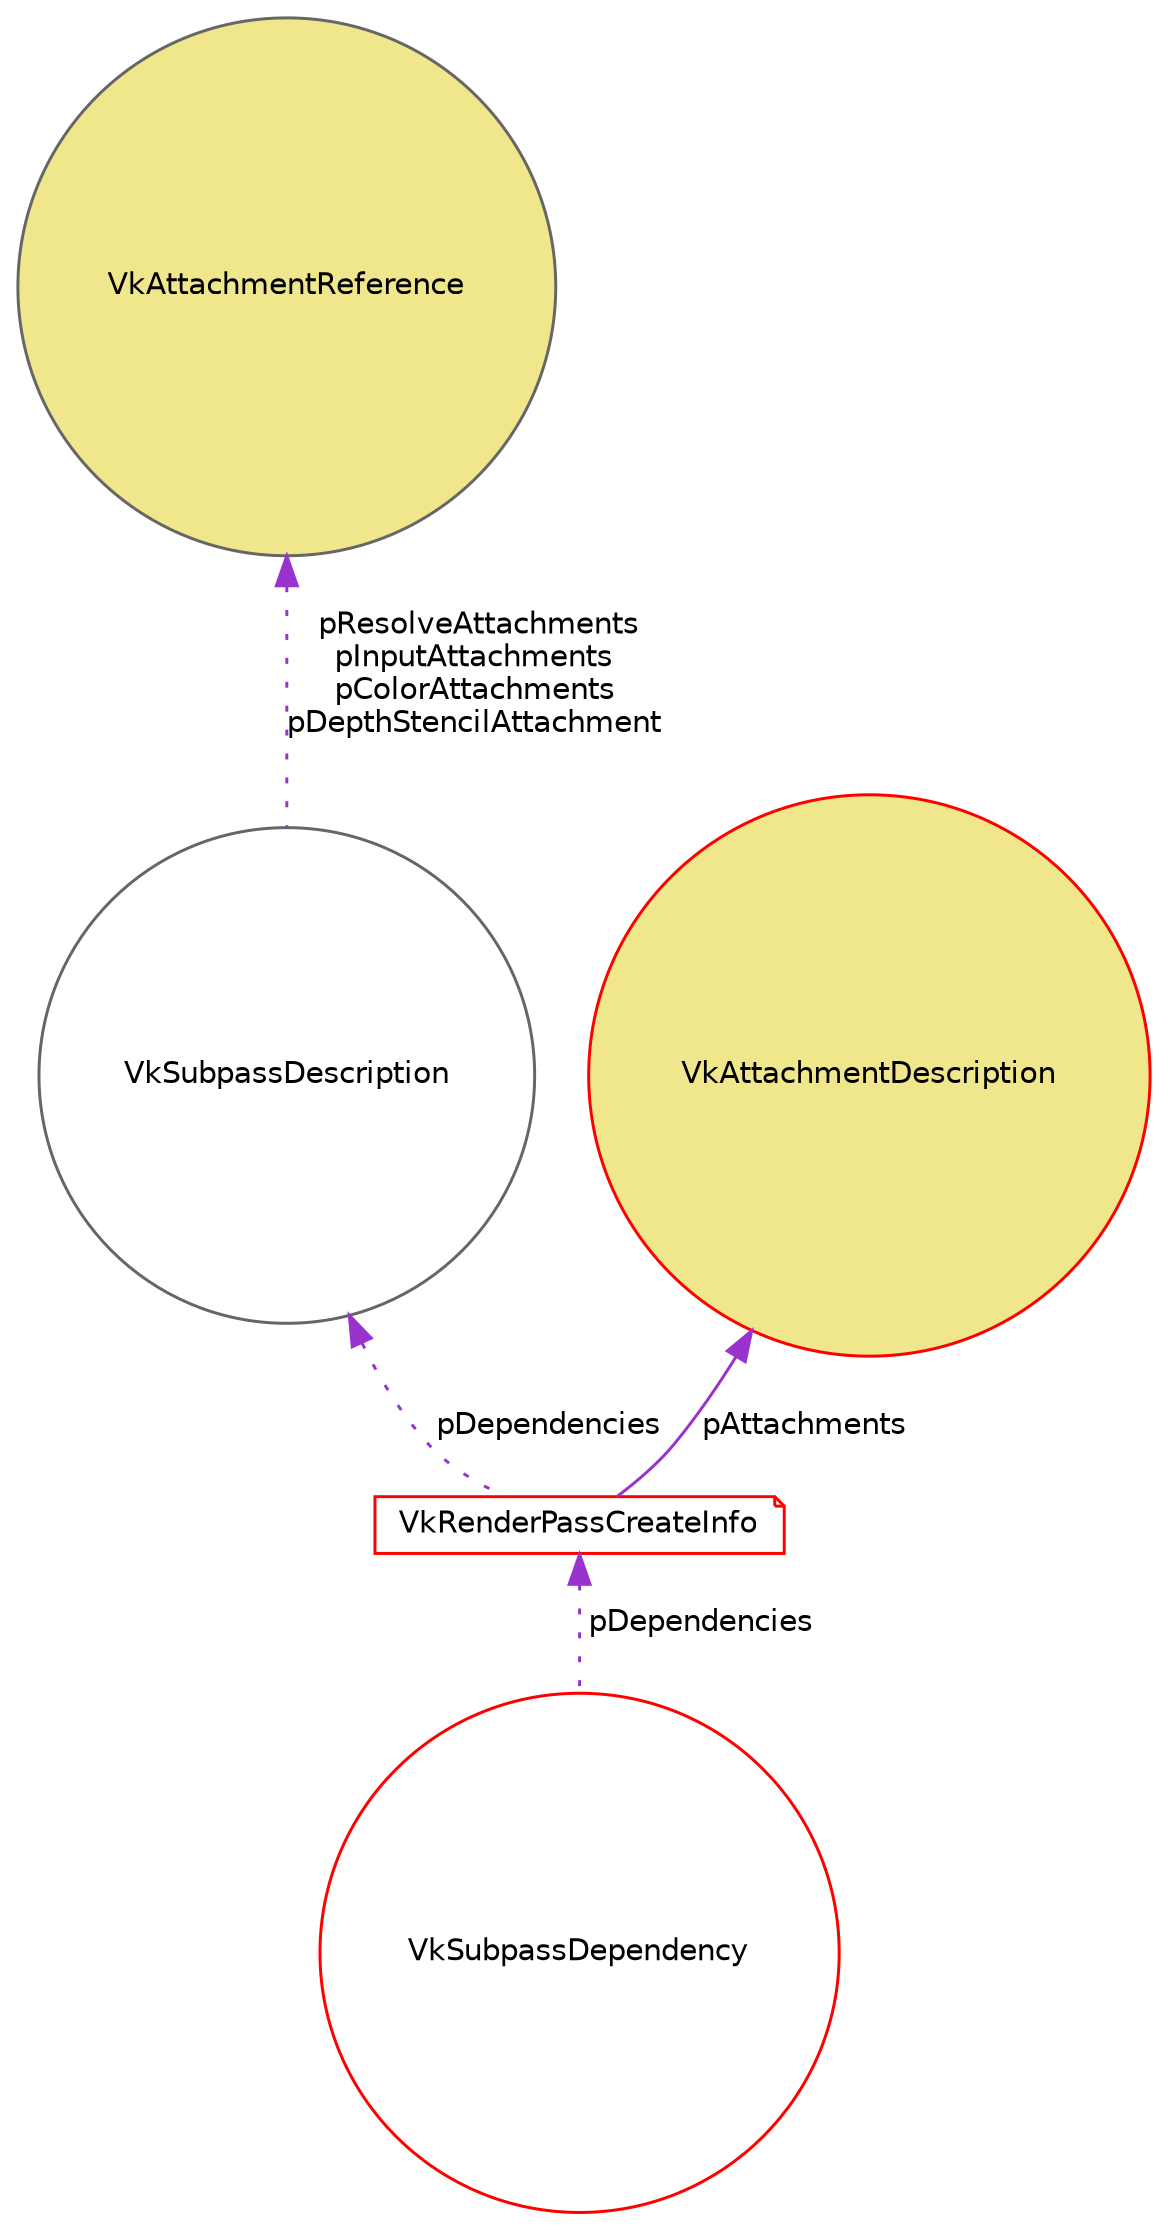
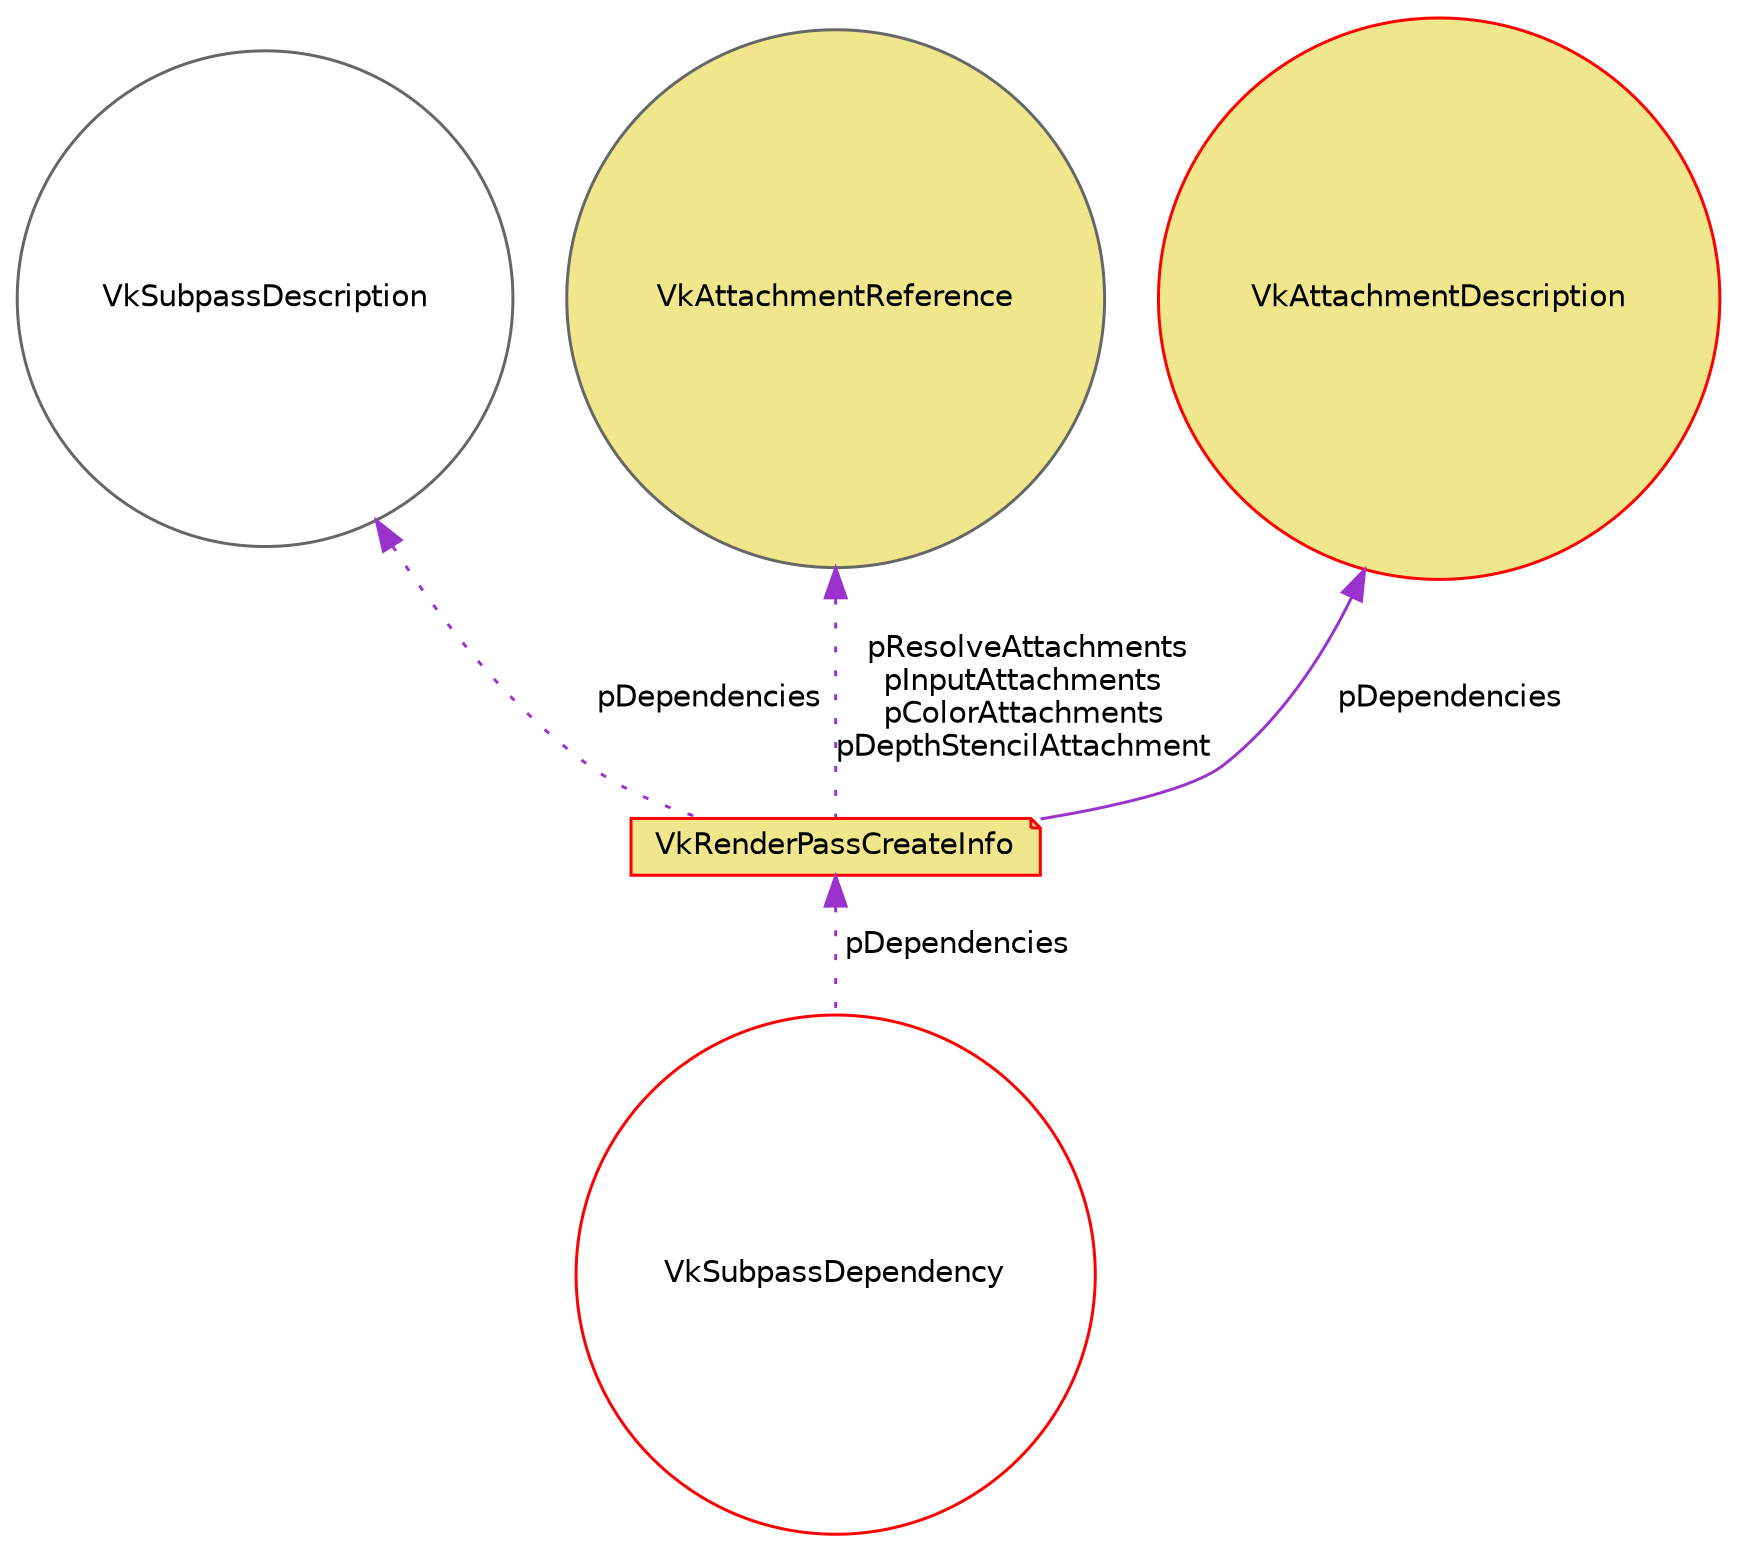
edge "VkSubpassDescription" -> "VkAttachmentReference": now "VkRenderPassCreateInfo" -> "VkAttachmentReference"
edge "VkRenderPassCreateInfo" -> "VkAttachmentDescription": label " pAttachments" -> " pDependencies"
node "VkRenderPassCreateInfo": fillcolor white -> khaki
